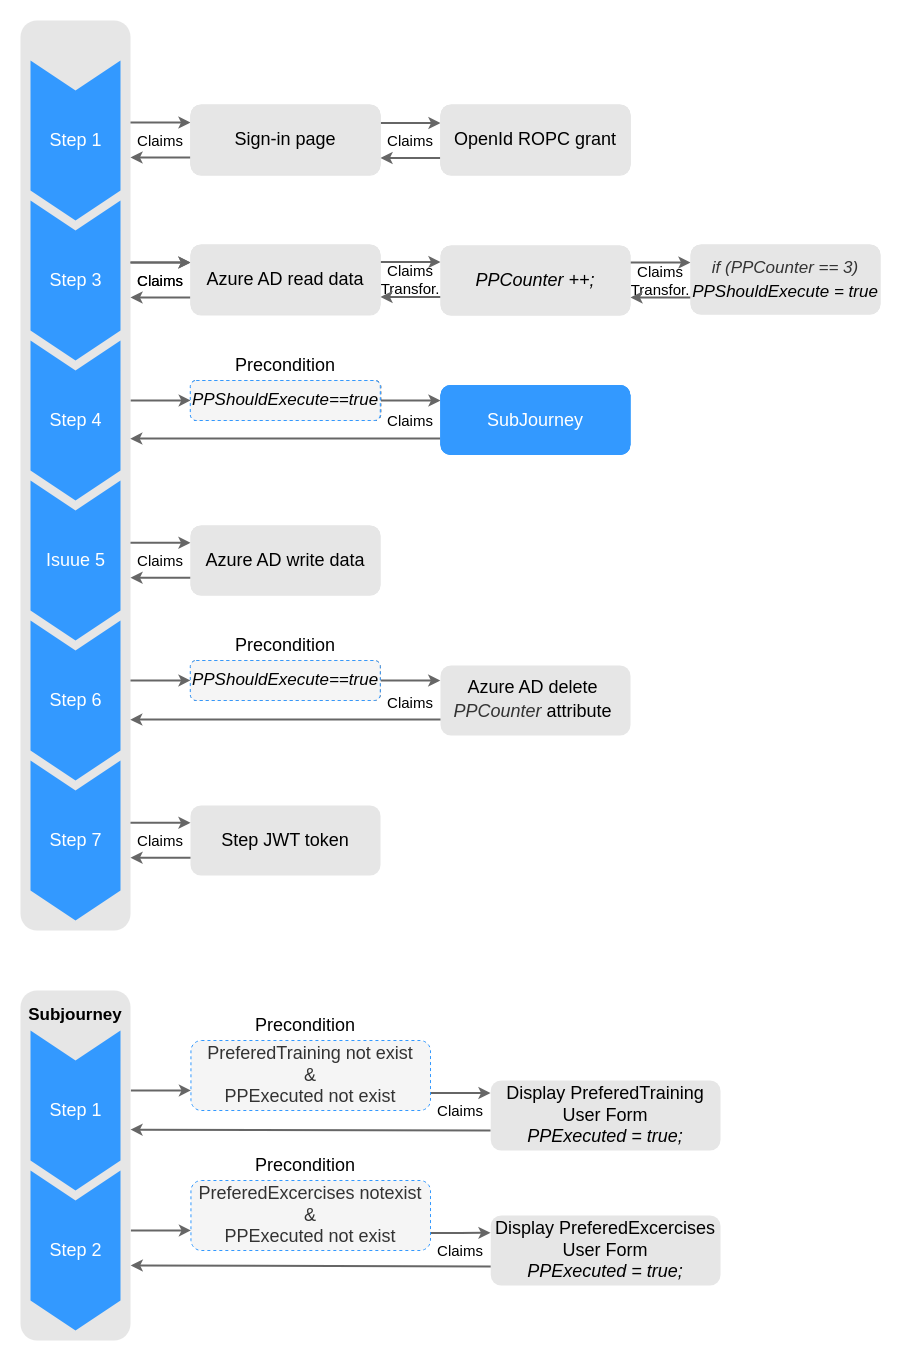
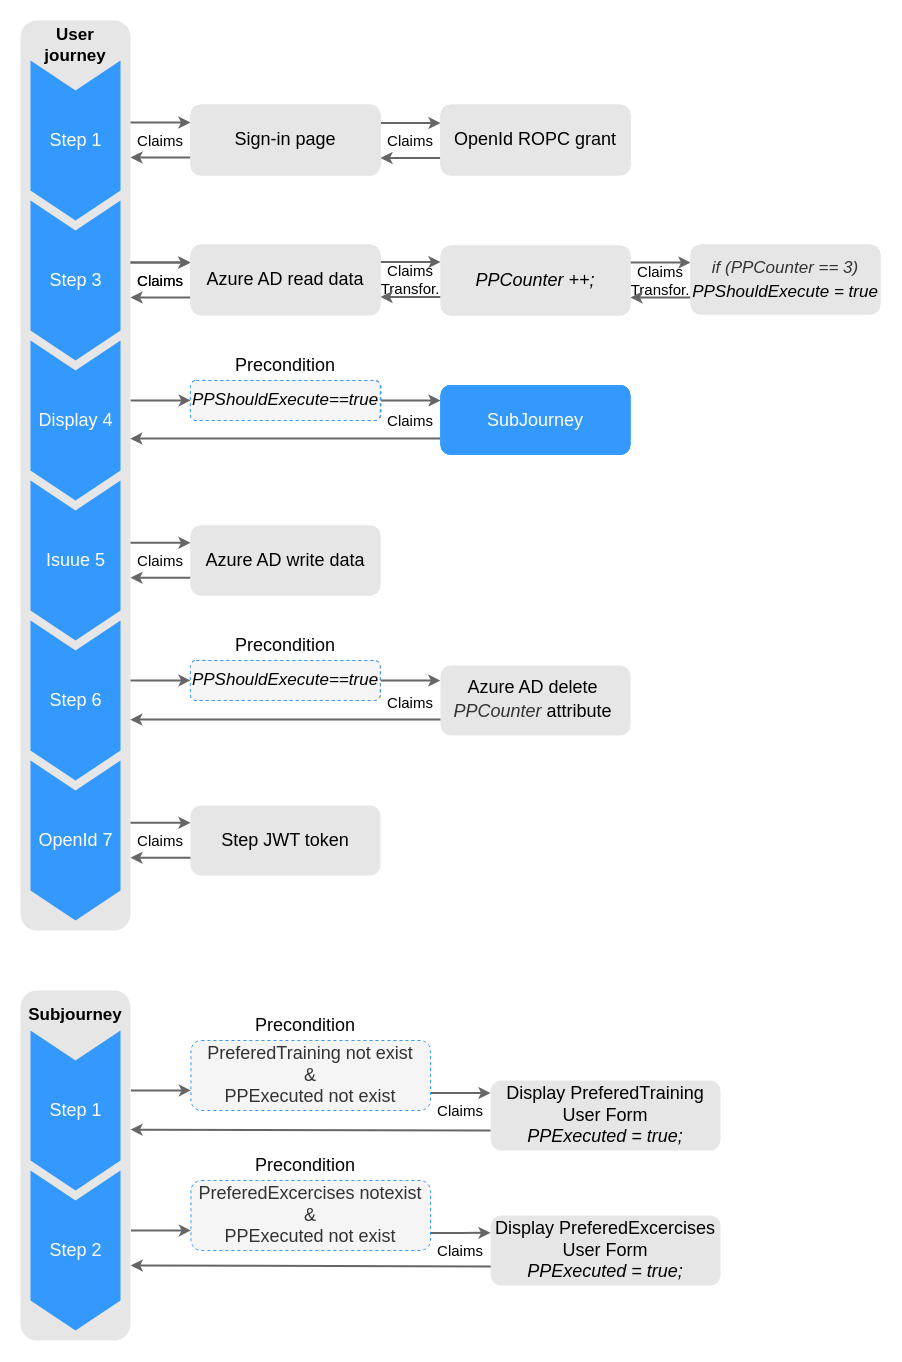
node "User journey": added
node "Step 4": label "Step 4" -> "Display 4"
node "Step 7": label "Step 7" -> "OpenId 7"
